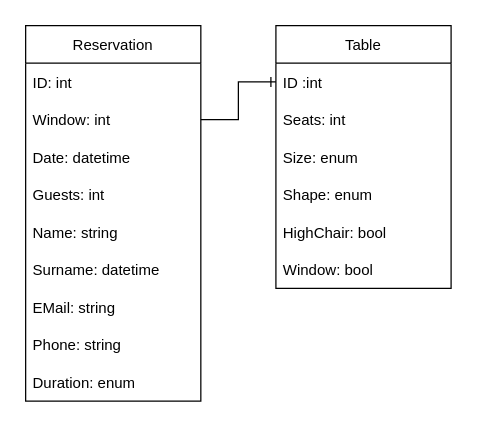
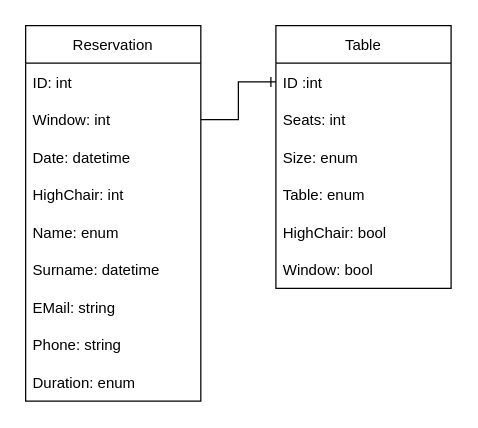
node "Guests: int": label "Guests: int" -> "HighChair: int"
node "Shape: enum": label "Shape: enum" -> "Table: enum"
node "Name: string": label "Name: string" -> "Name: enum"
